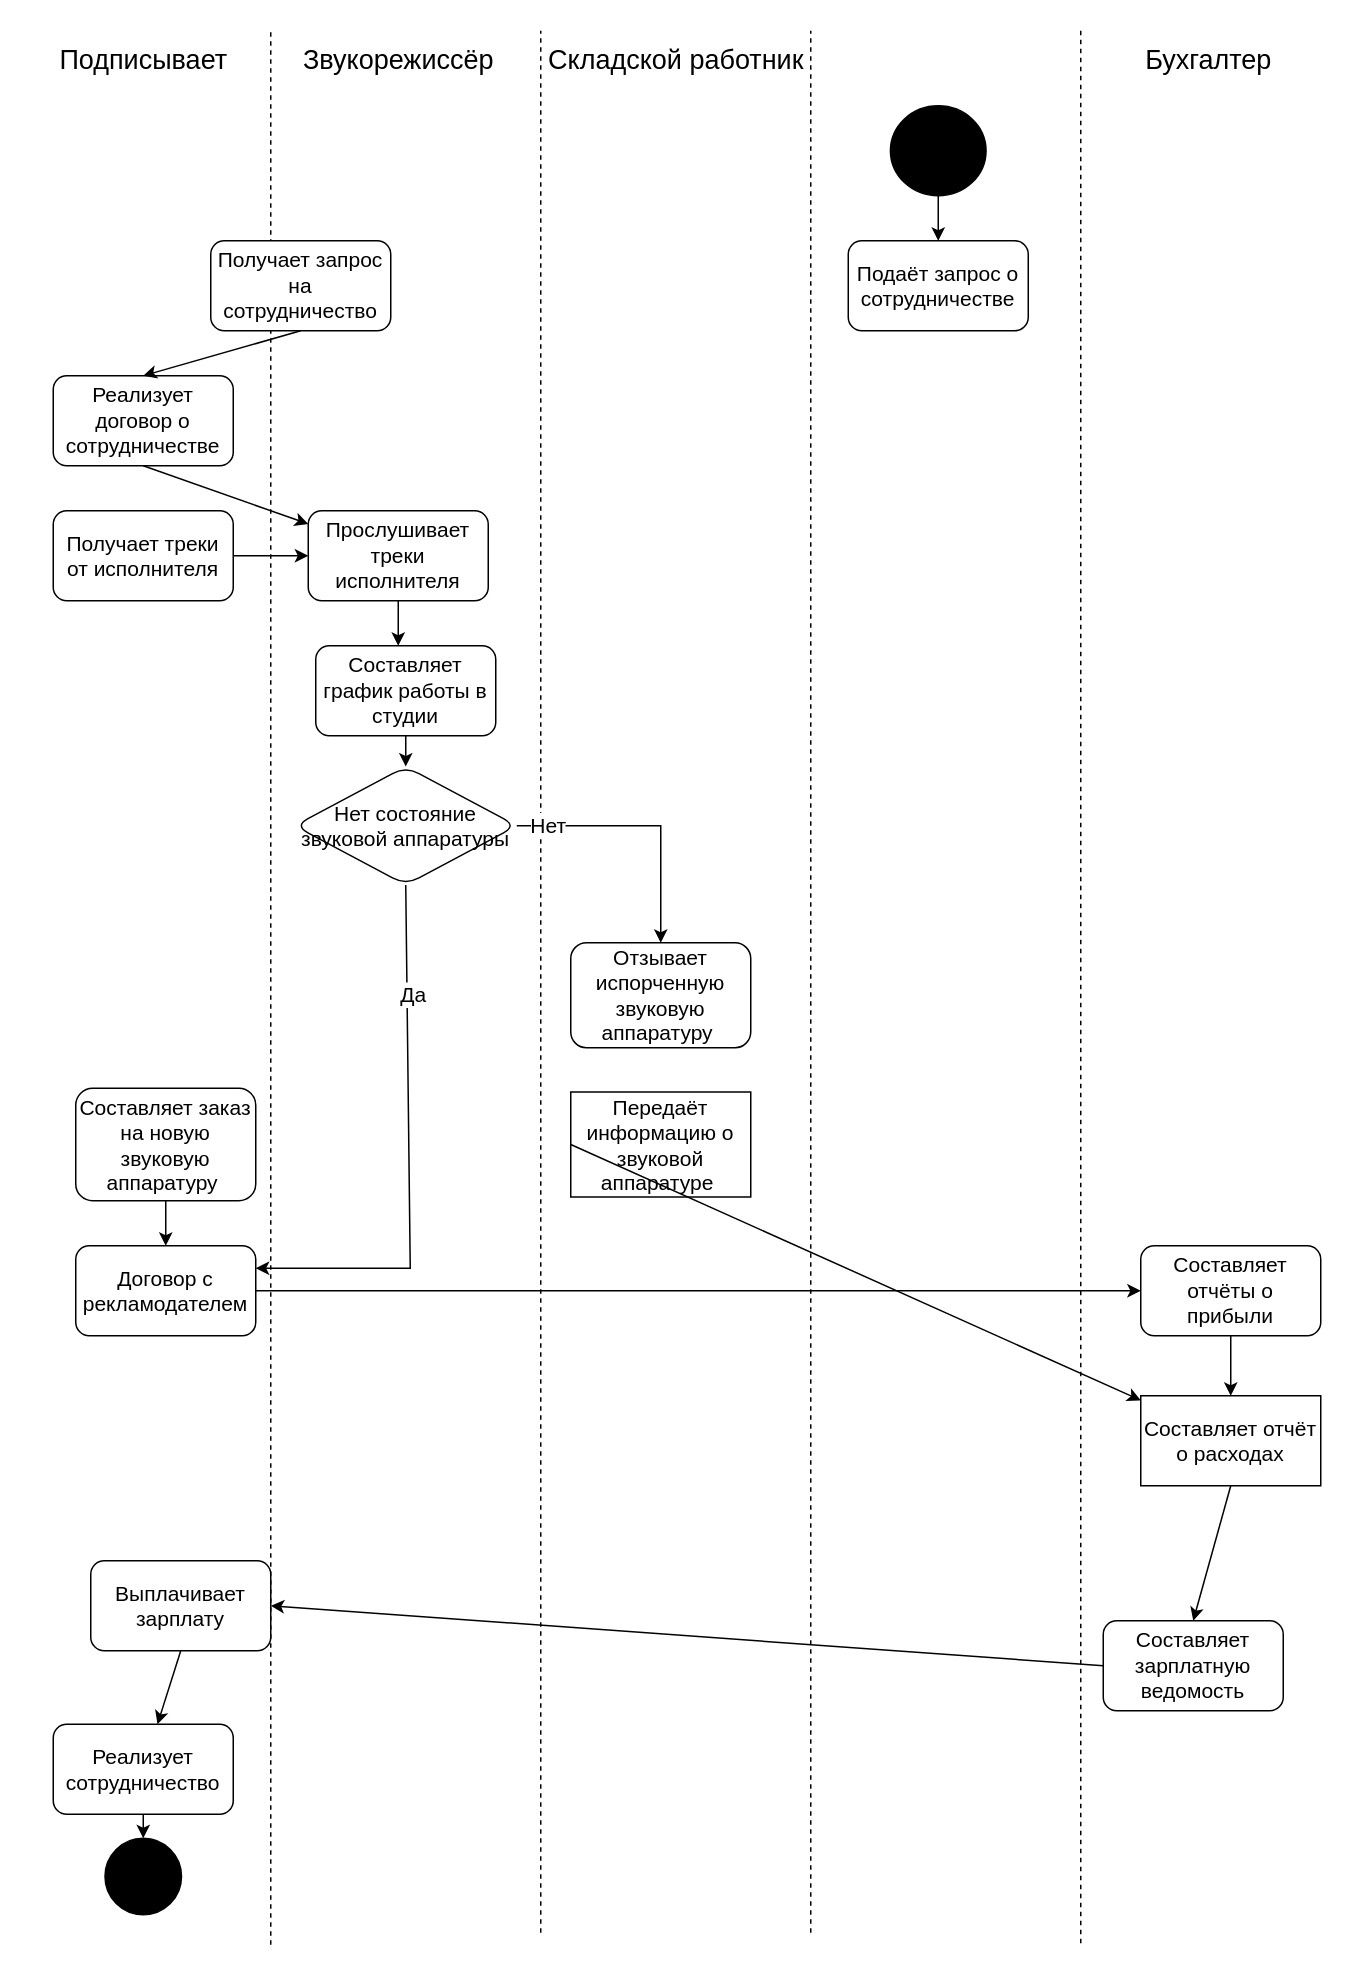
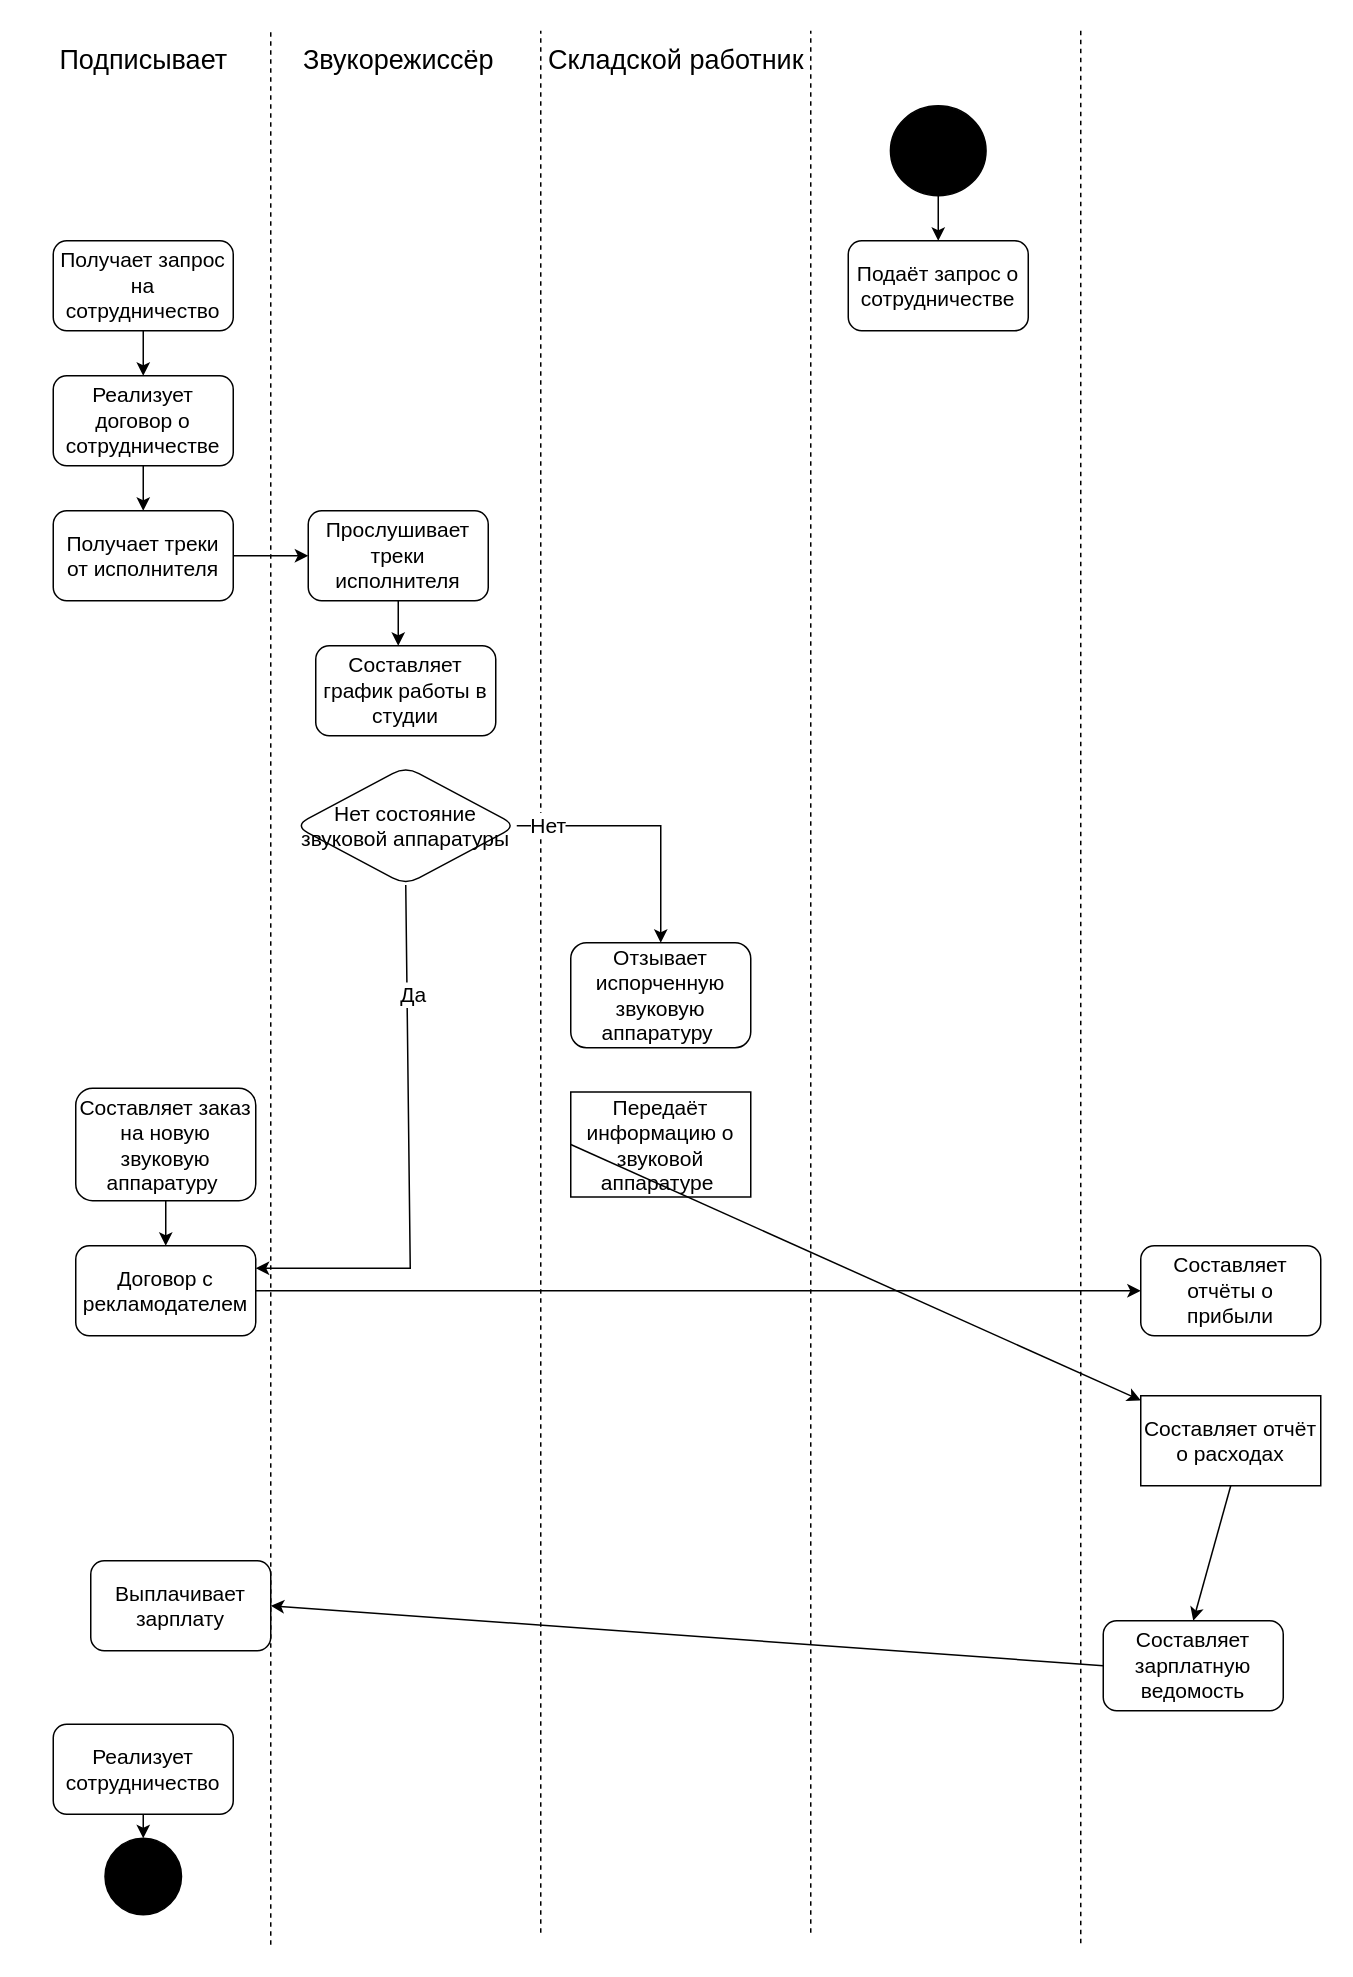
node "Бухгалтер": removed
node "Получает запрос на сотрудничество": moved (301, 286) -> (143, 286)
edge "Реализует договор о сотрудничестве" -> "Прослушивает треки исполнителя": now "Реализует договор о сотрудничестве" -> "Получает треки от исполнителя"
edge "Составляет график работы в студии" -> "Нет состояние звуковой аппаратуры": removed
edge "Составляет отчёты о прибыли" -> "Составляет отчёт о расходах": removed
edge "Выплачивает зарплату" -> "Реализует сотрудничество": removed
